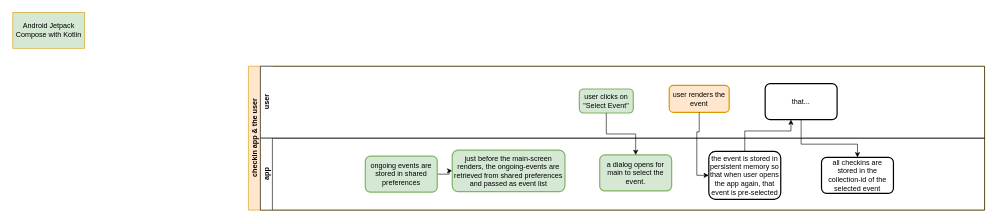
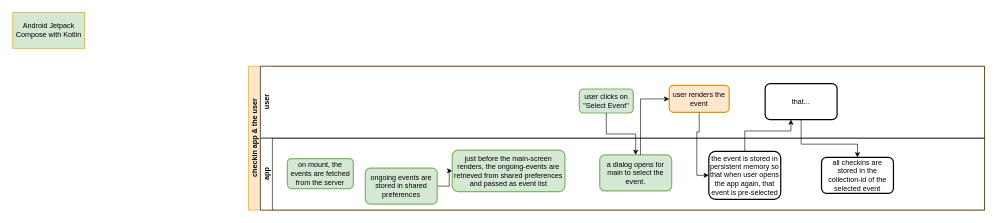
edge "a dialog opens for main to select the event." -> "user renders the event": added
node "on mount, the events are fetched from the server": added
node "ongoing events are stored in shared preferences": moved (401, 174) -> (401, 186)
